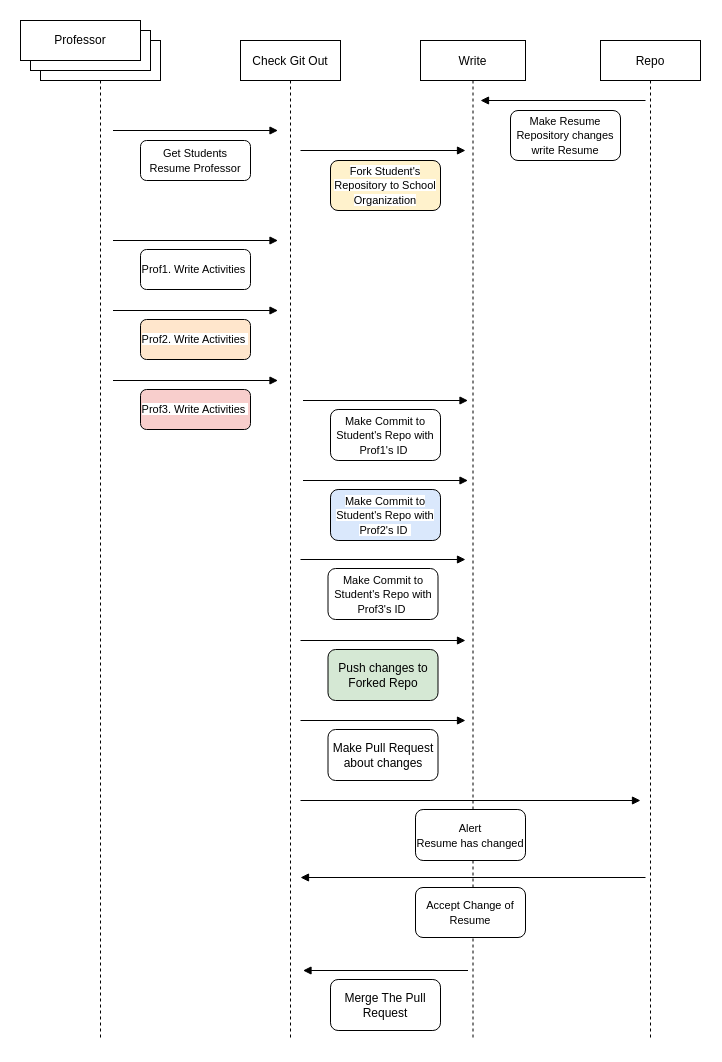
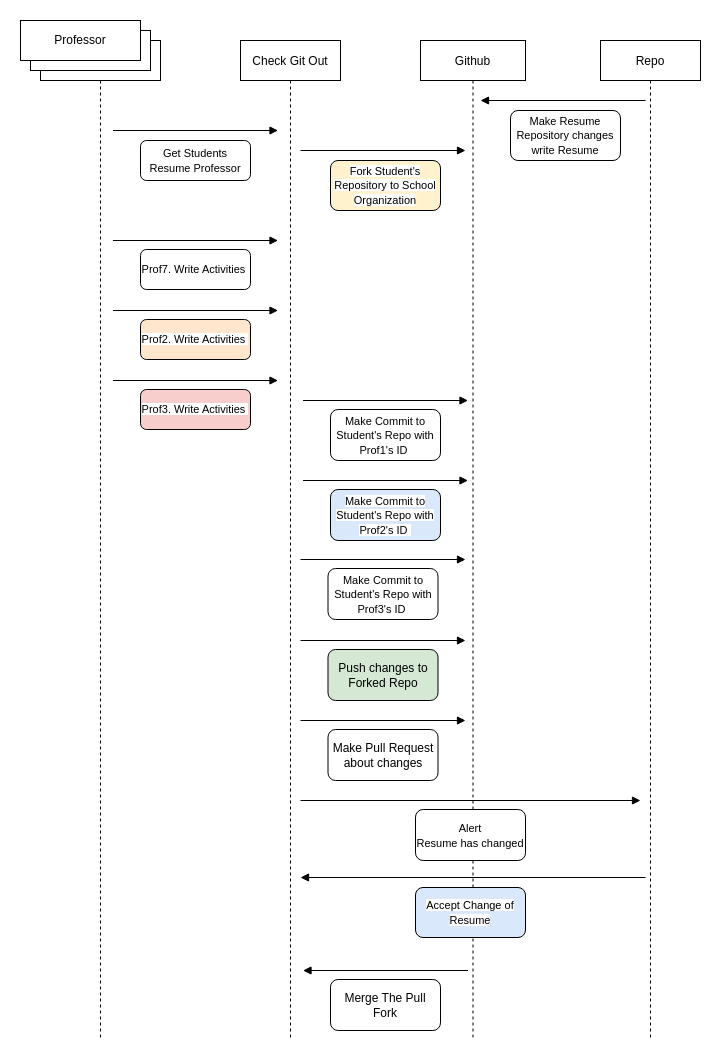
node "Write": label "Write" -> "Github"
node "Prof1. Write Activities": label "Prof1. Write Activities" -> "Prof7. Write Activities"
node "Accept Change of Resume": fillcolor #ffffff -> #dae8fc
node "Merge The Pull Request": label "Merge The Pull Request" -> "Merge The Pull Fork"
